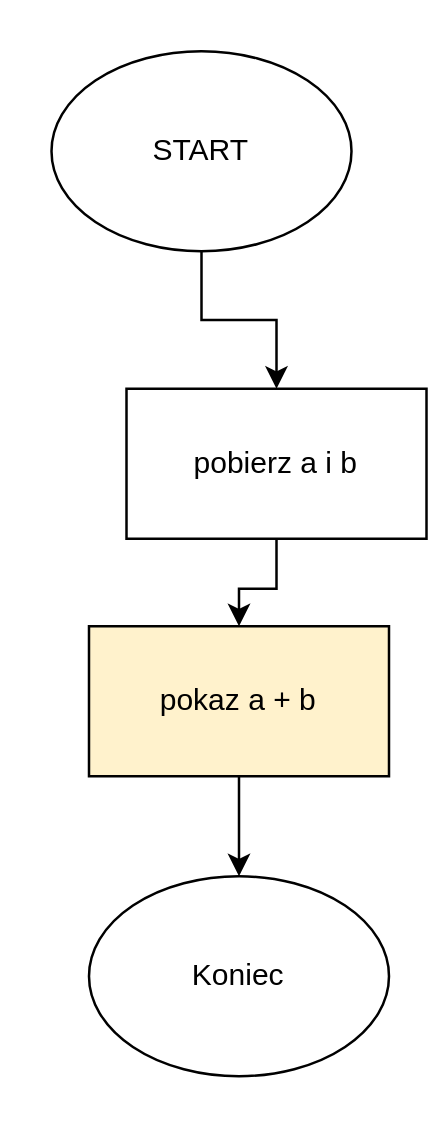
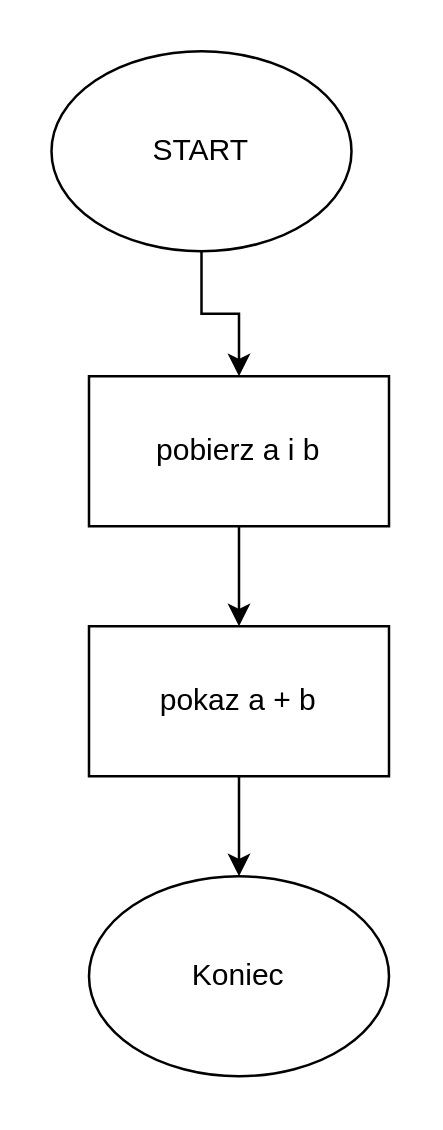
node "pobierz a i b": moved (276, 464) -> (239, 451)
node "pokaz a + b": fillcolor #fff2cc -> #ffffff
